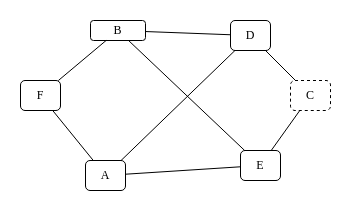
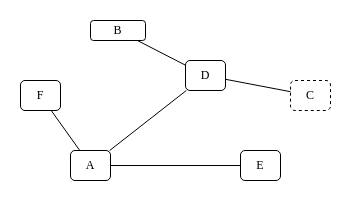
node "D": moved (251, 36) -> (206, 76)
edge "B" -- "F": removed
edge "B" -- "E": removed
edge "C" -- "E": removed
node "A": moved (106, 176) -> (91, 166)
